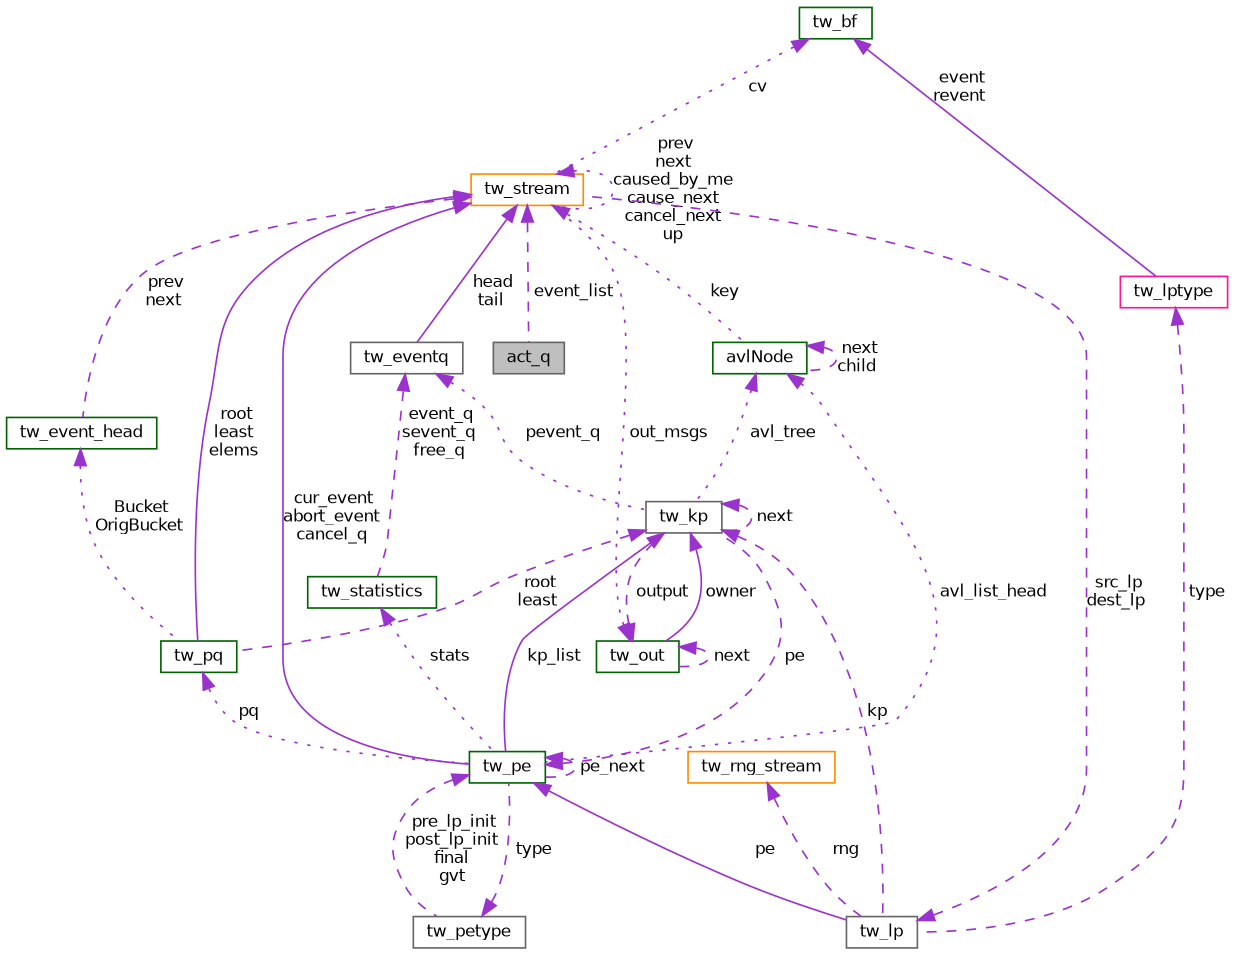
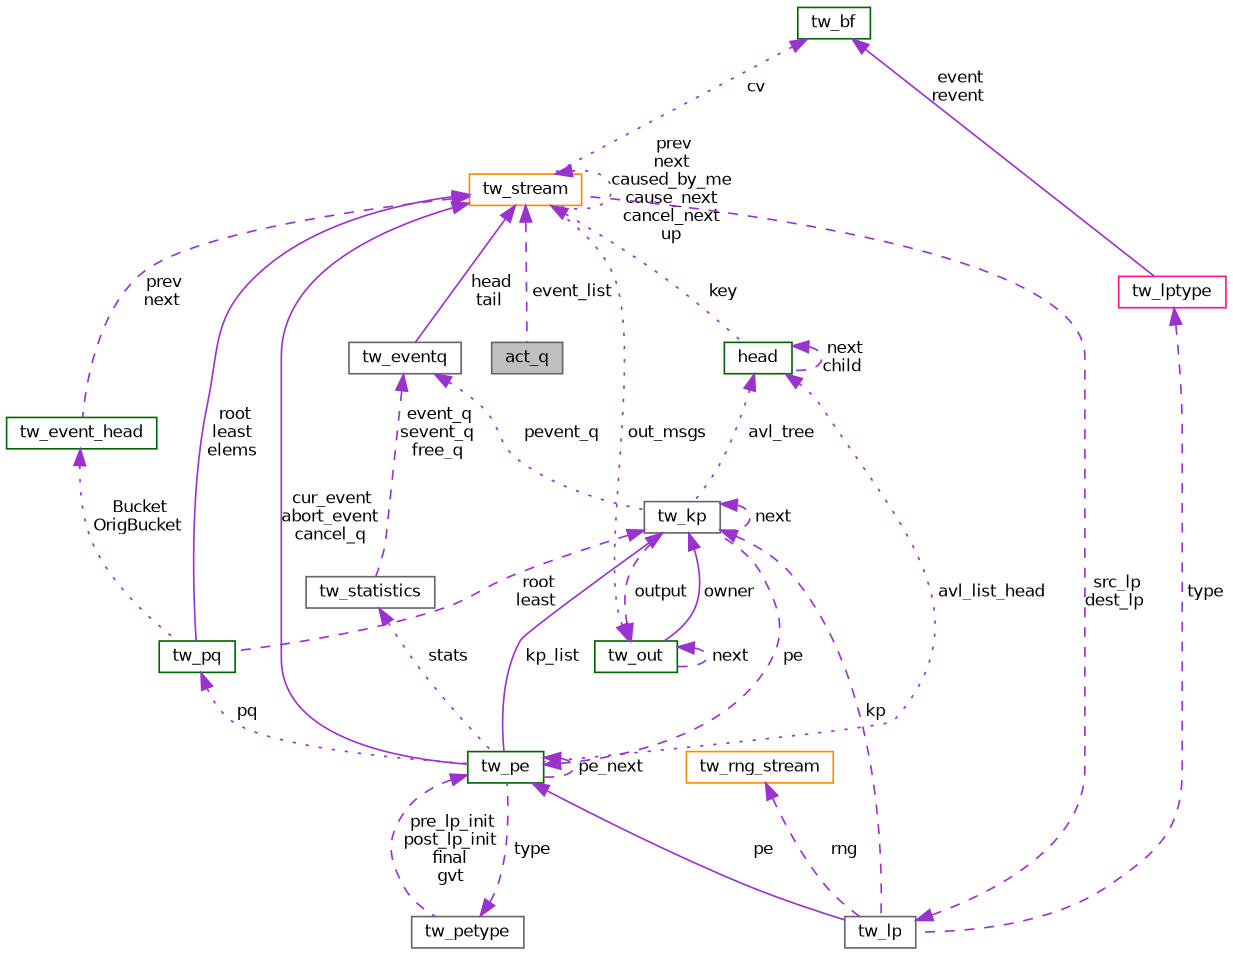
node "avlNode": label "avlNode" -> "head"
node "tw_statistics": color darkgreen -> gray40
